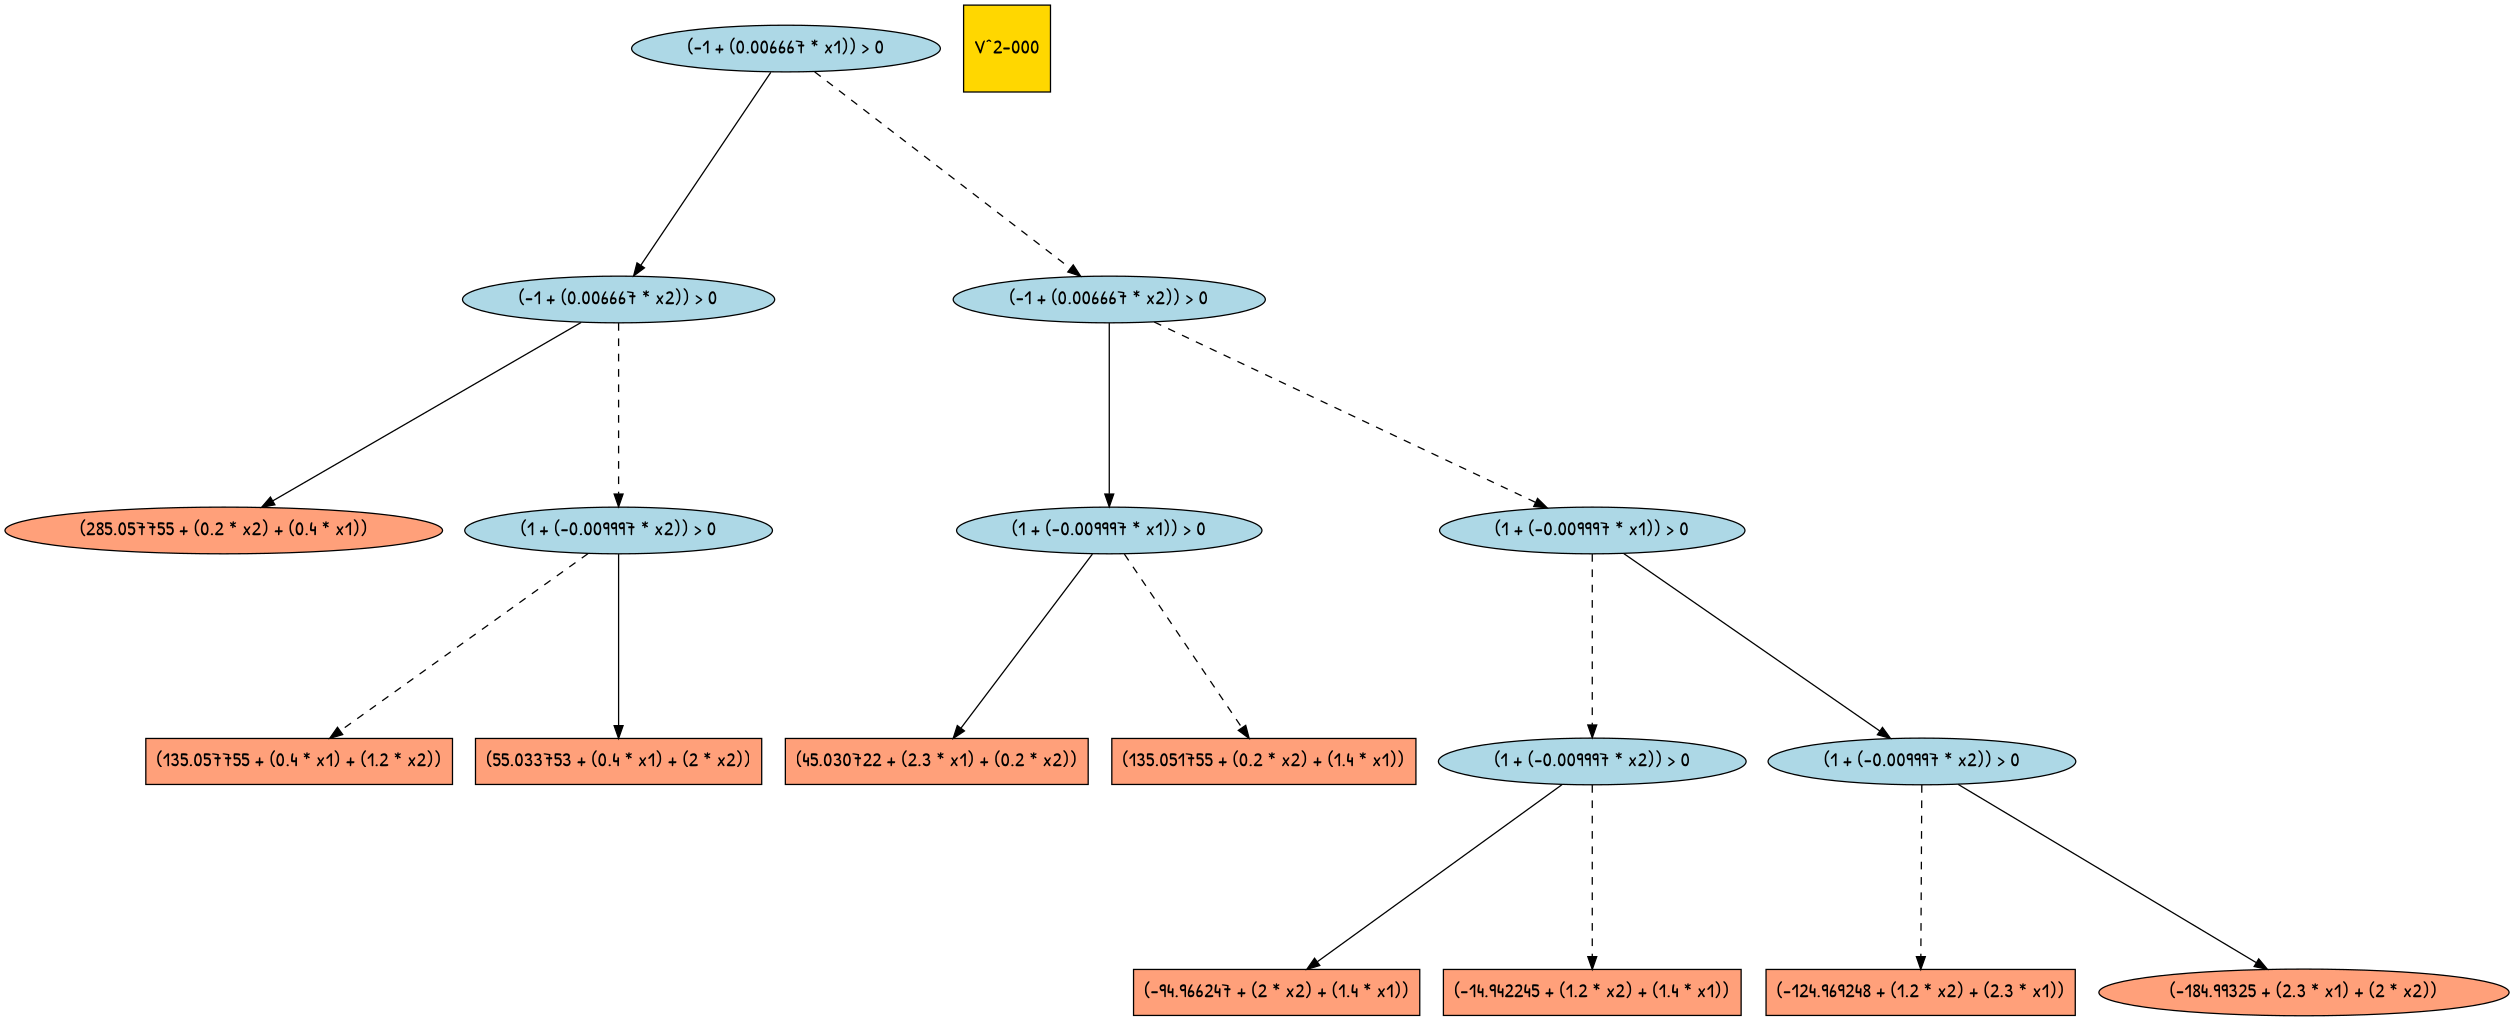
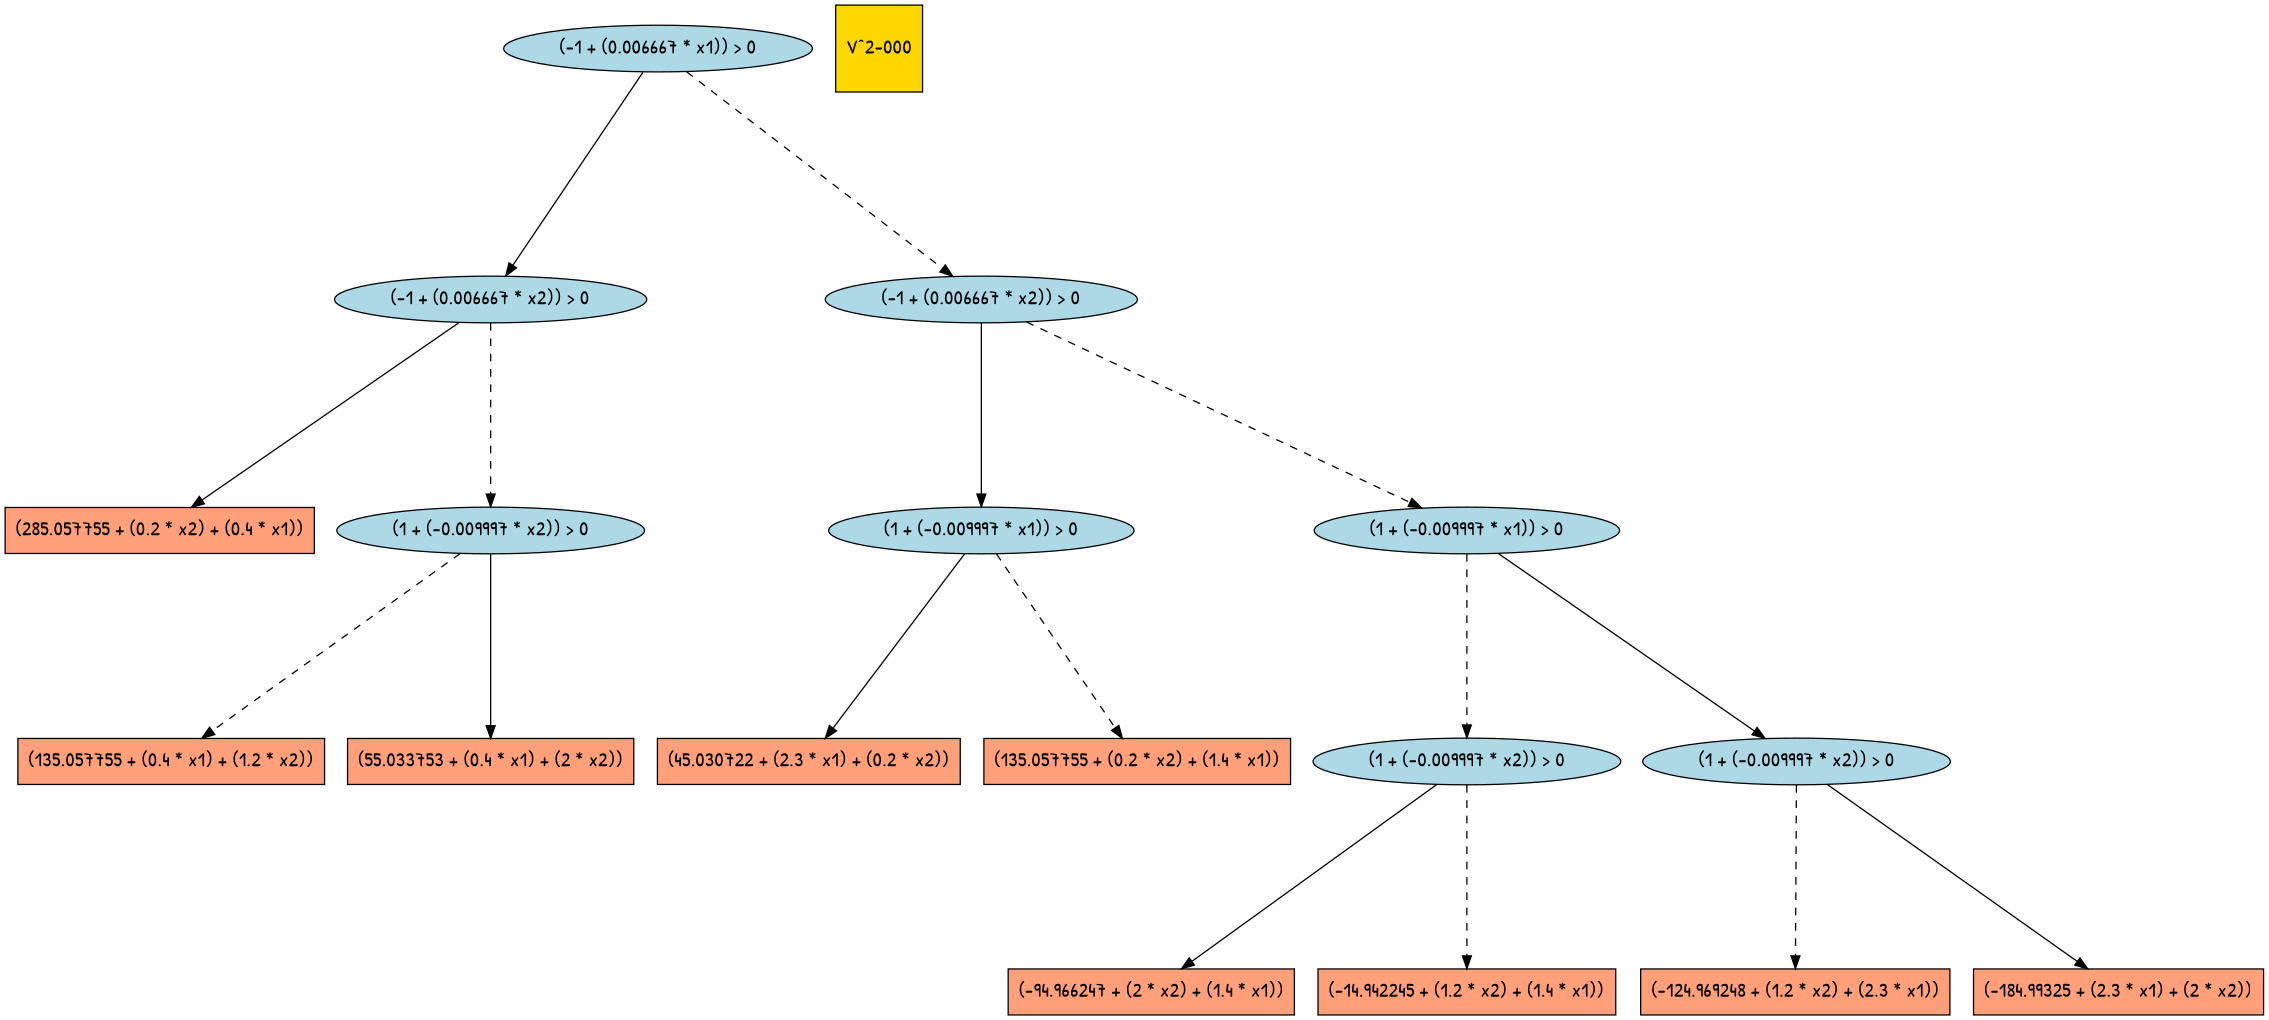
node "(285.057755 + (0.2 * x2) + (0.4 * x1))": shape ellipse -> box
node "(135.051755 + (0.2 * x2) + (1.4 * x1))": label "(135.051755 + (0.2 * x2) + (1.4 * x1))" -> "(135.057755 + (0.2 * x2) + (1.4 * x1))"
node "(-184.99325 + (2.3 * x1) + (2 * x2))": shape ellipse -> box
